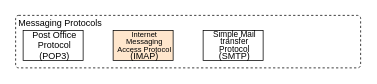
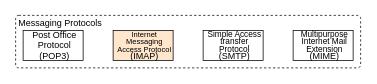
node "Simple Mail transfer Protocol (SMTP)": label "Simple Mail transfer Protocol (SMTP)" -> "Simple Access transfer Protocol (SMTP)"
node "Multipurpose Internet Mail Extension (MIME)": added
